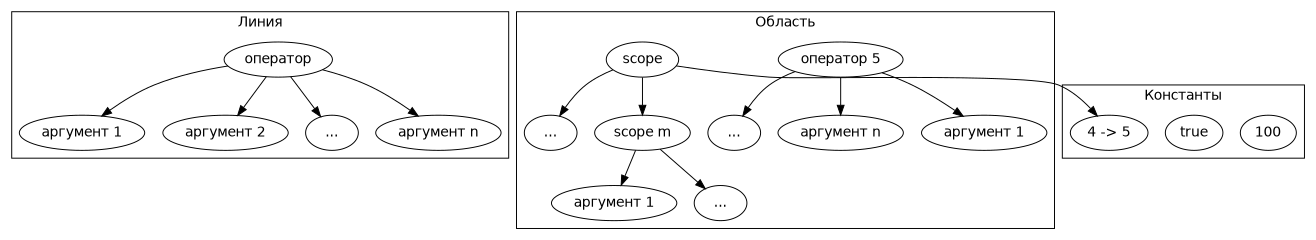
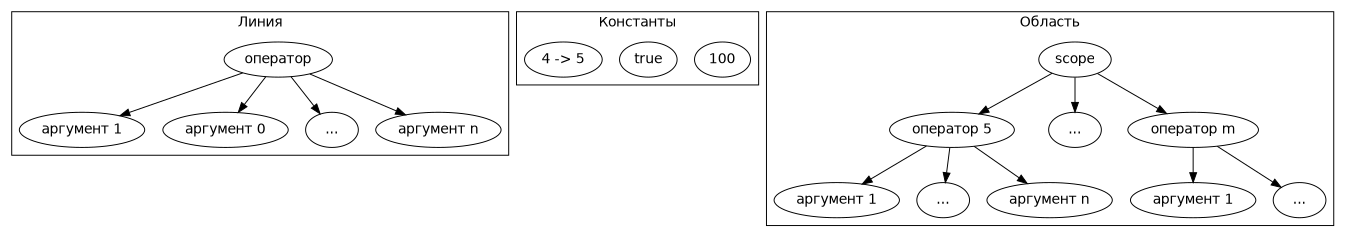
edge "scope" -> "4 -> 5": now "scope" -> "оператор 5"
node "аргумент 2": label "аргумент 2" -> "аргумент 0"
node "scope m": label "scope m" -> "оператор m"
